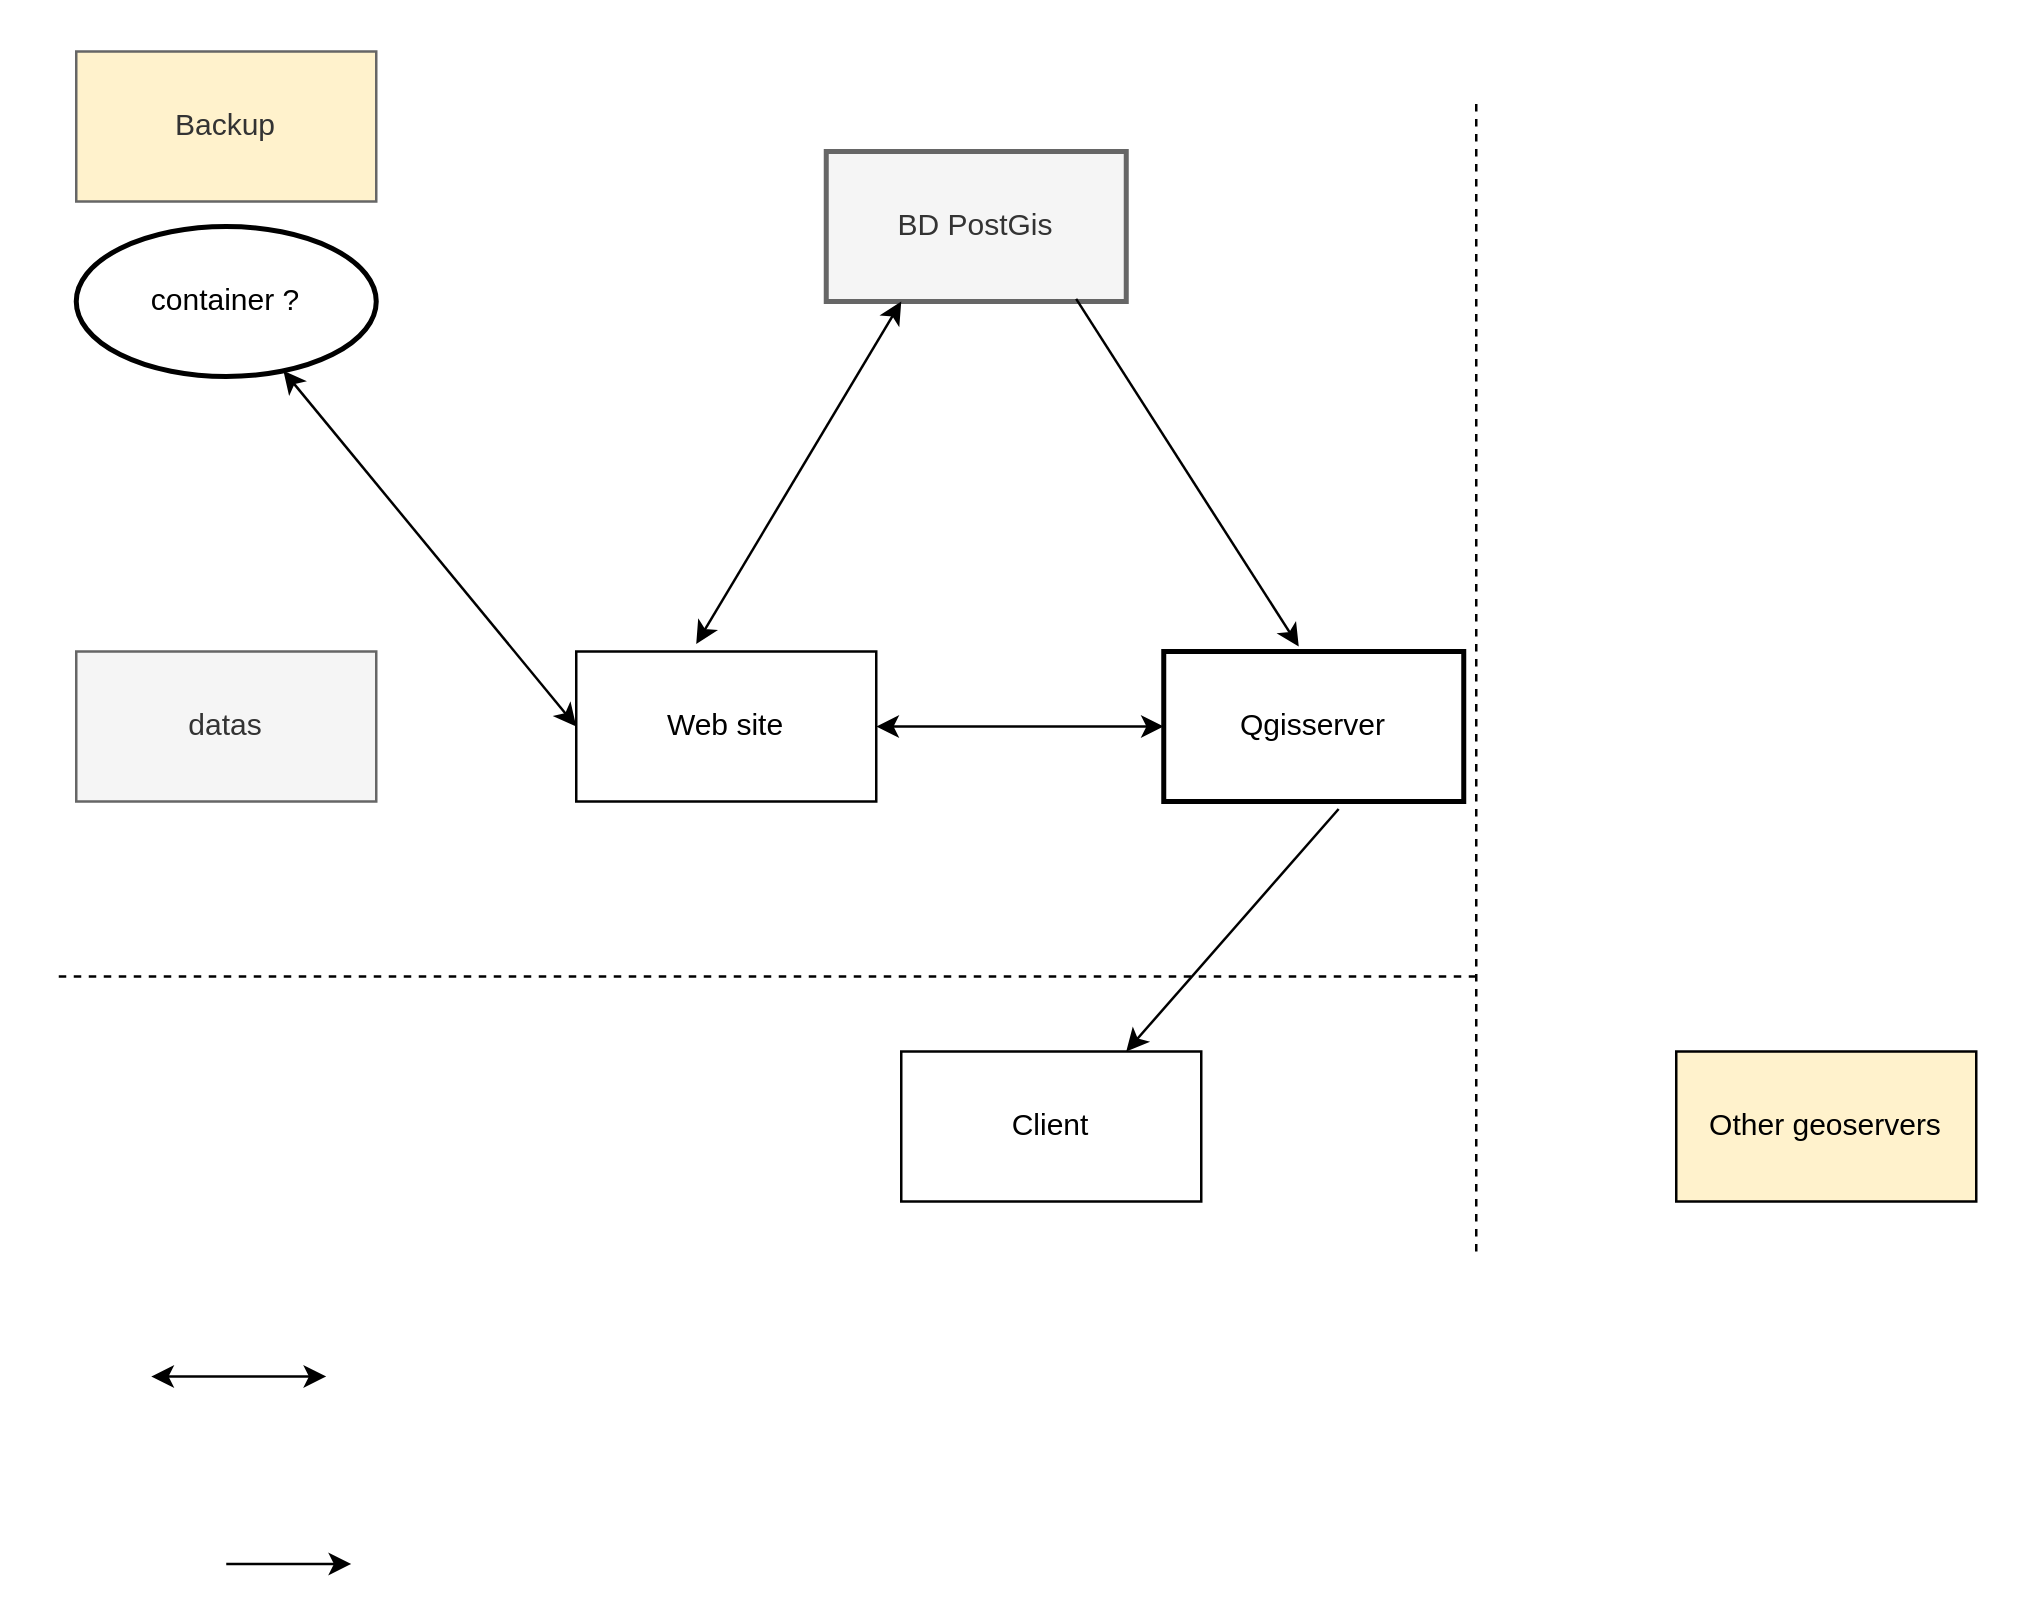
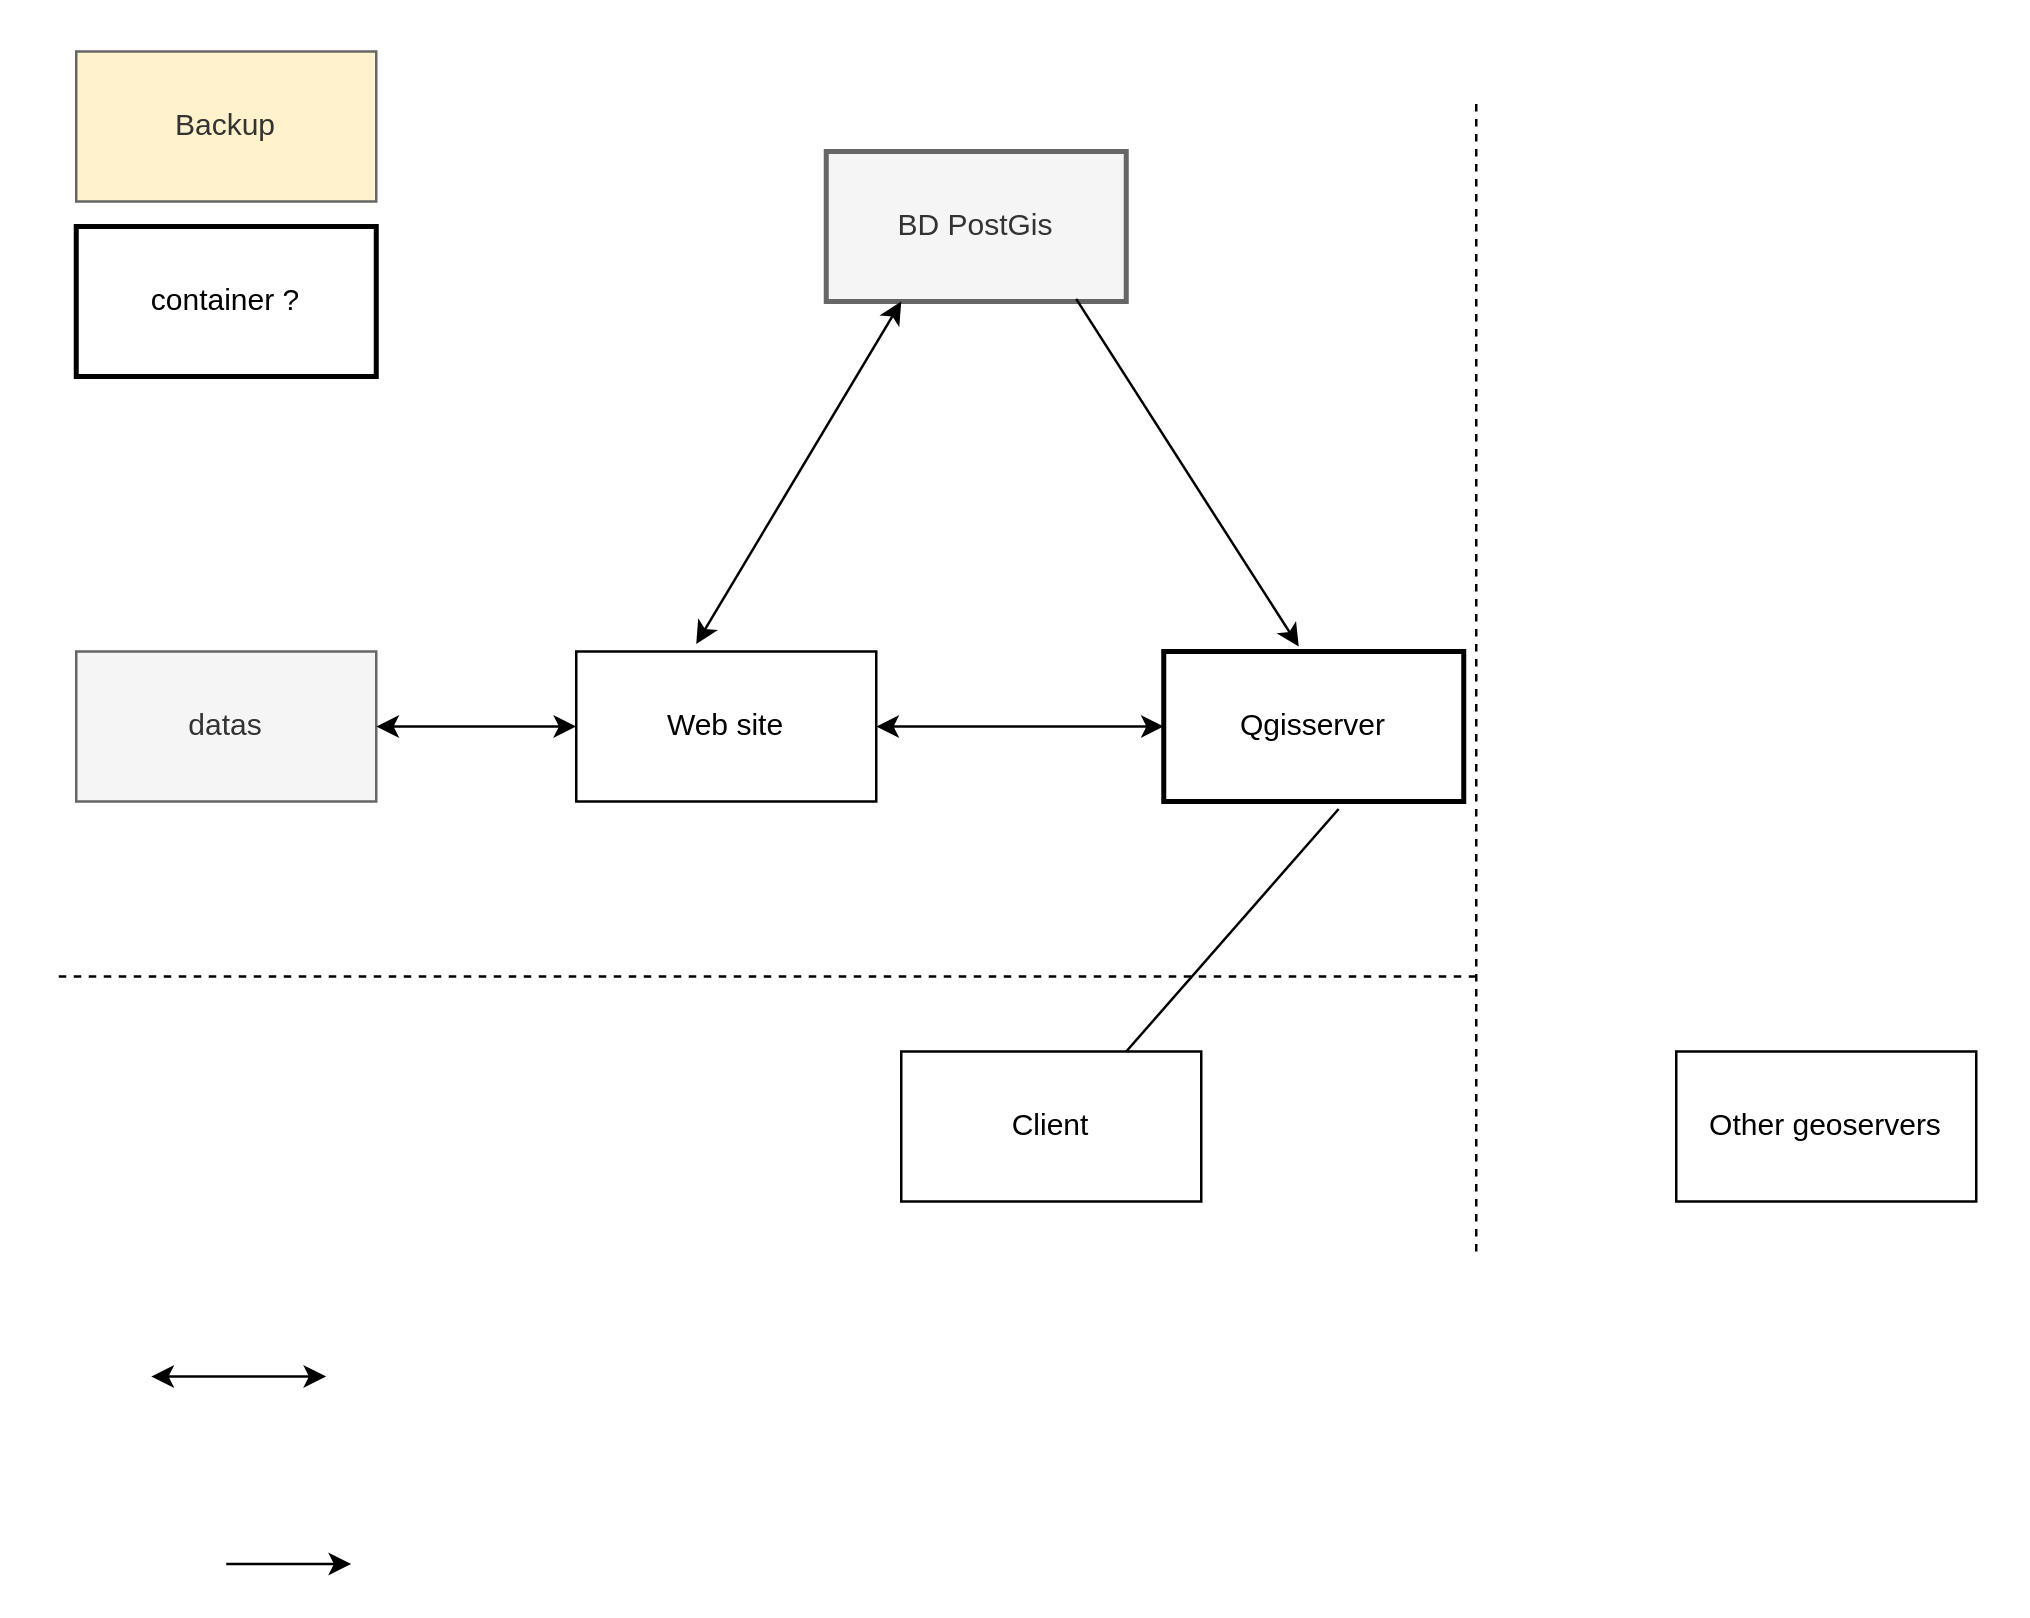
node "container ?": shape ellipse -> rectangle
edge "container ?" -- "Web site": now "datas" -- "Web site"
edge "Qgisserver" -> "Client": arrowhead classic -> none
node "Other geoservers": fillcolor #fff2cc -> #ffffff
